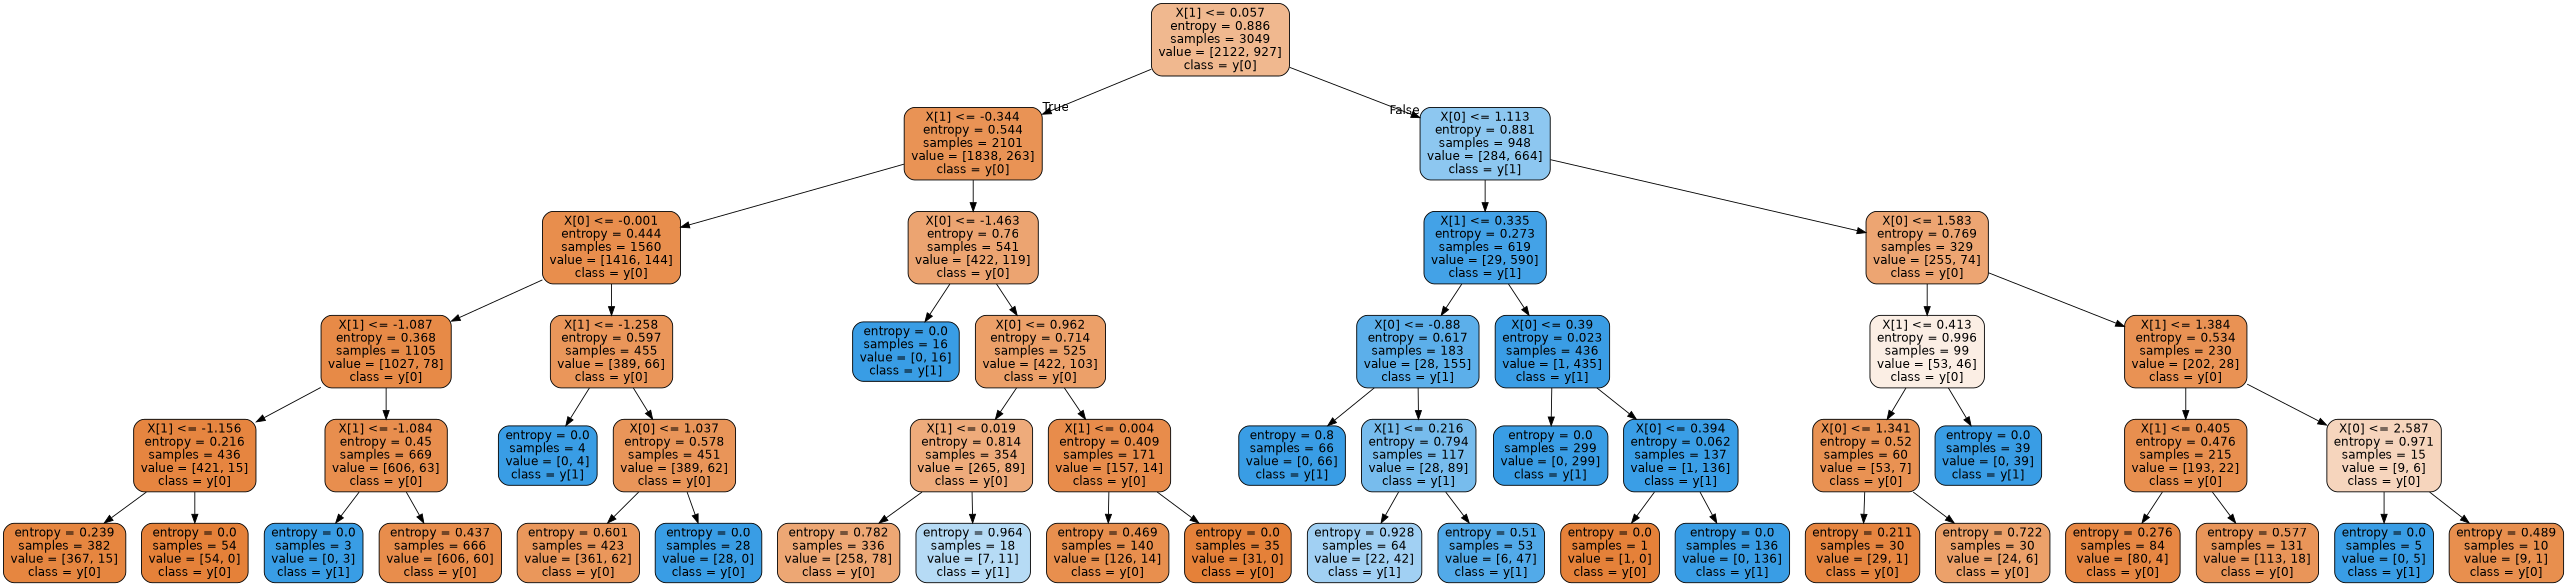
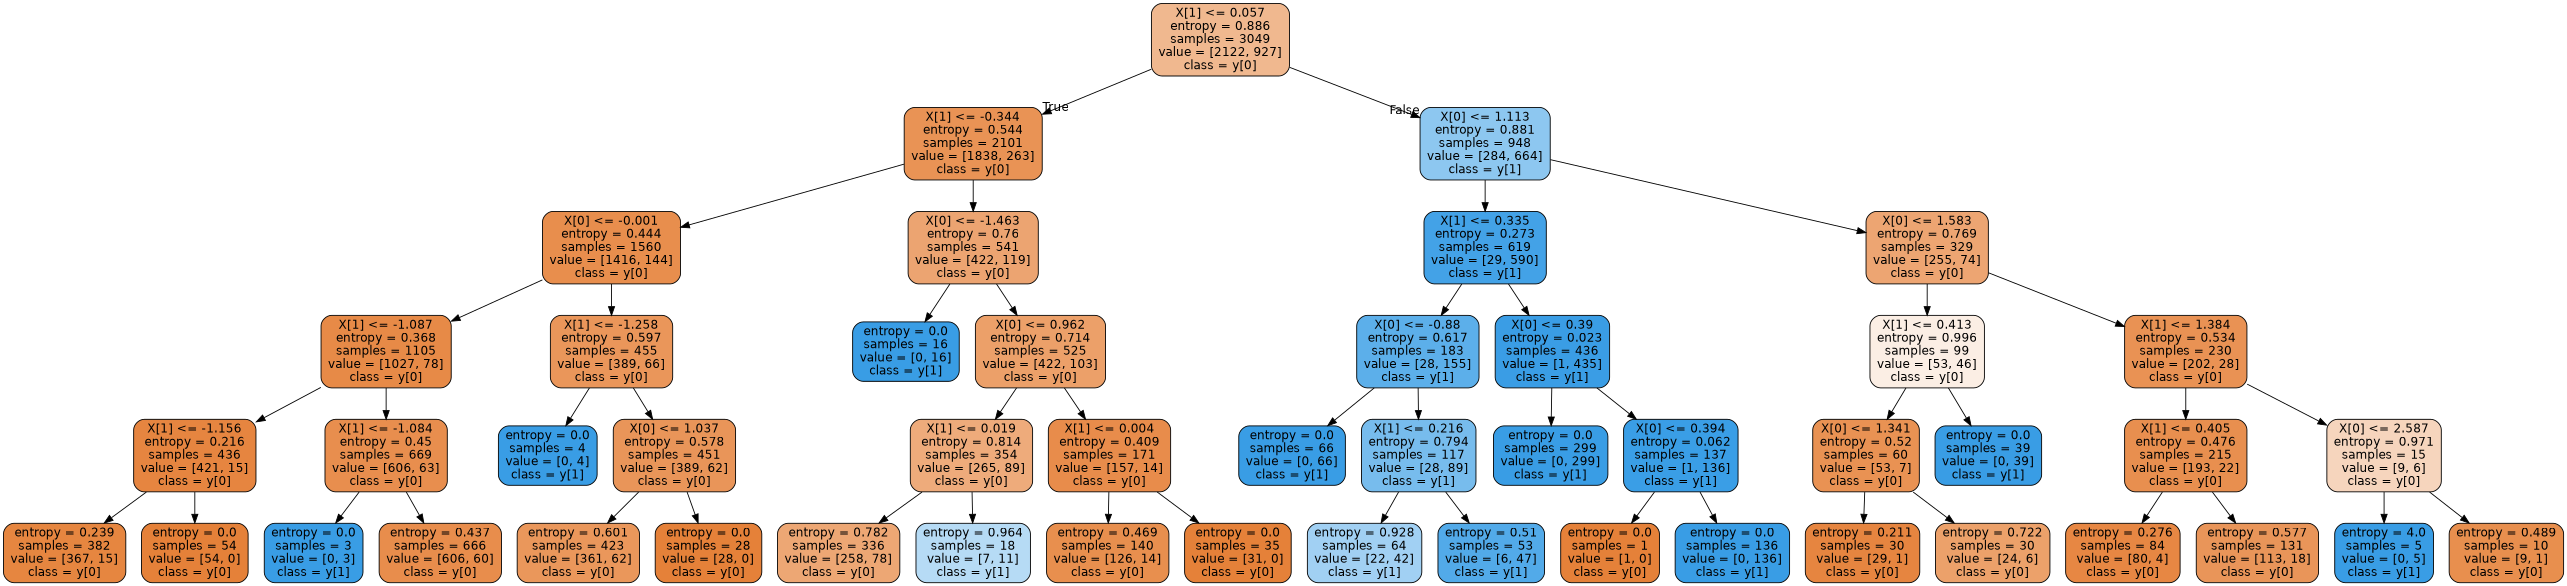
node "entropy = 0.8 samples = 66 value = [0, 66] class = y[1]": label "entropy = 0.8 samples = 66 value = [0, 66] class = y[1]" -> "entropy = 0.0 samples = 66 value = [0, 66] class = y[1]"
node "entropy = 0.0 samples = 28 value = [28, 0] class = y[0]": fillcolor #399de5ff -> #e58139ff
node "entropy = 0.0 samples = 5 value = [0, 5] class = y[1]": label "entropy = 0.0 samples = 5 value = [0, 5] class = y[1]" -> "entropy = 4.0 samples = 5 value = [0, 5] class = y[1]"
